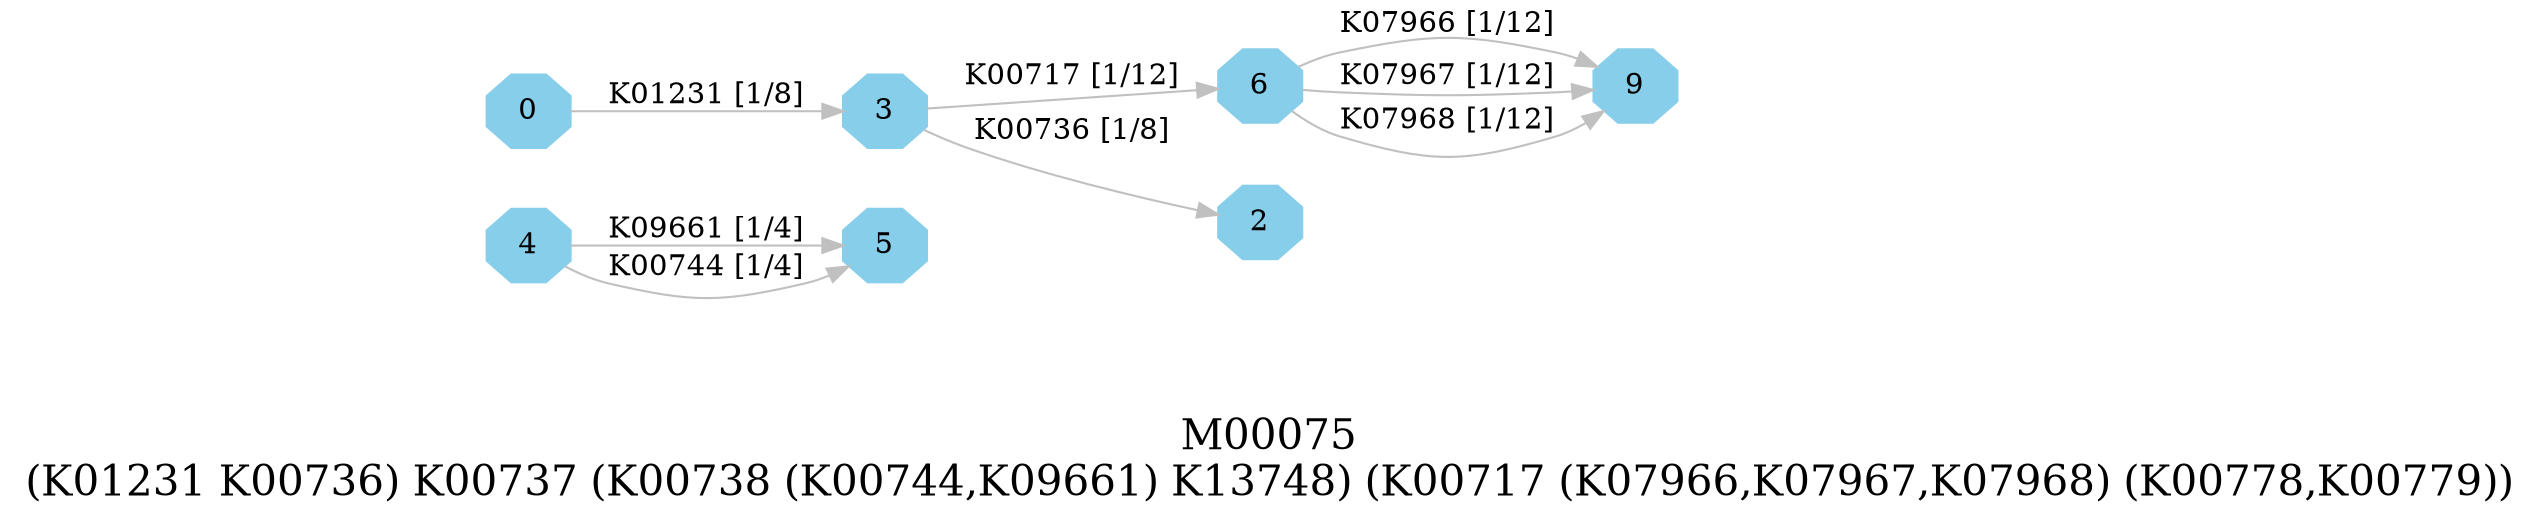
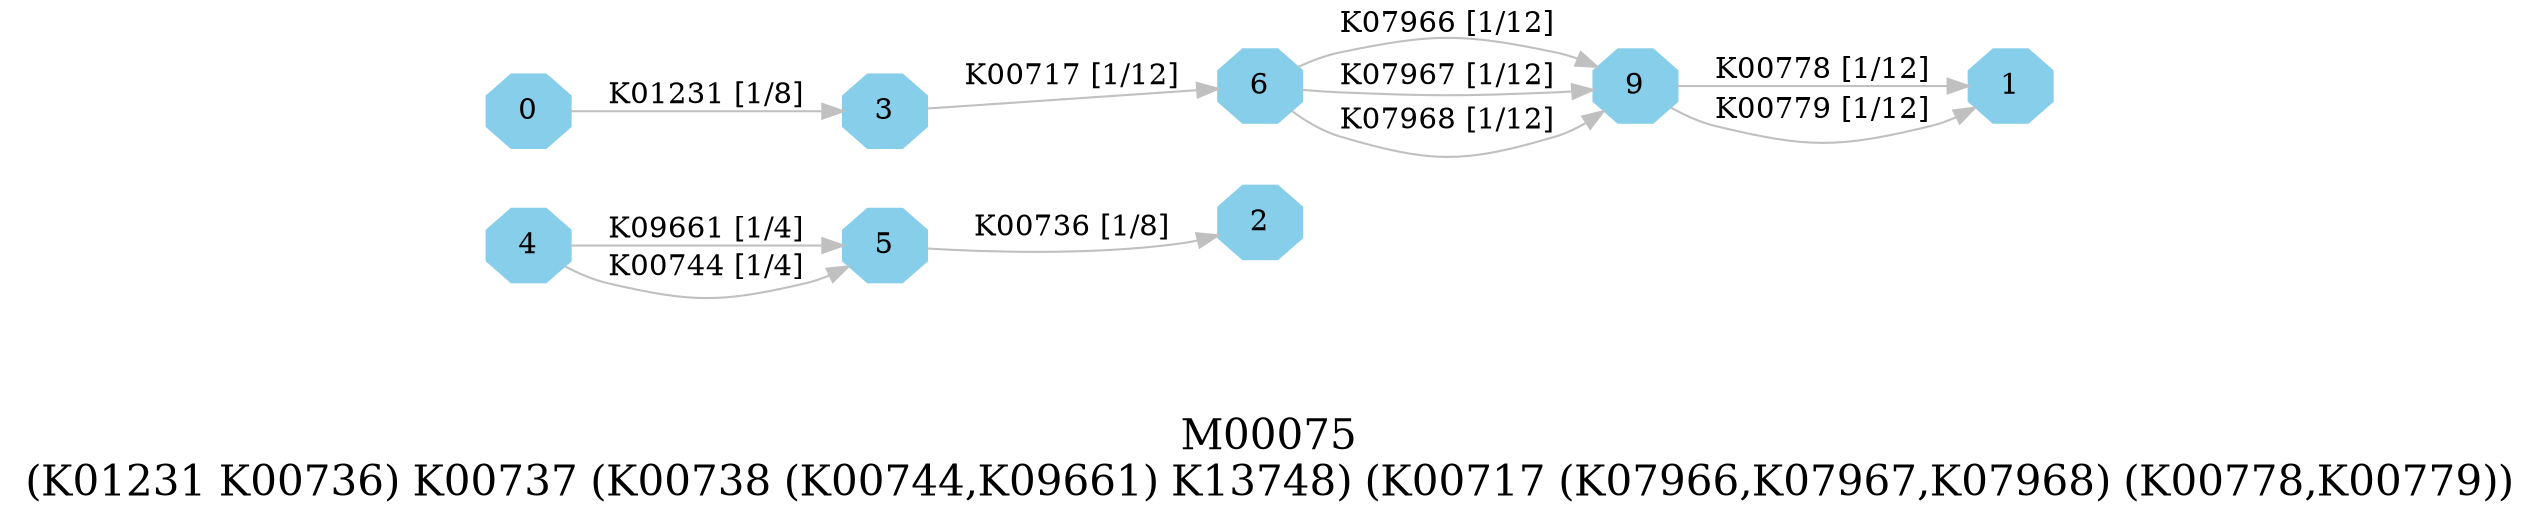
node "1": added
edge "3" -> "2": now "5" -> "2"
